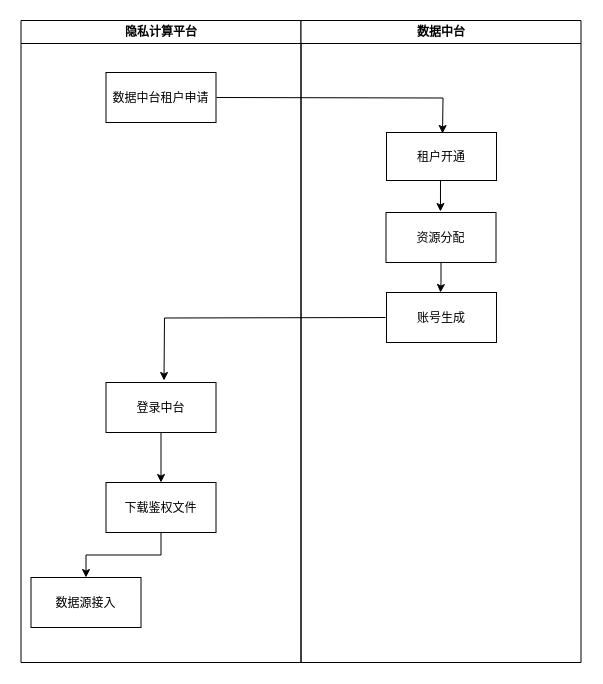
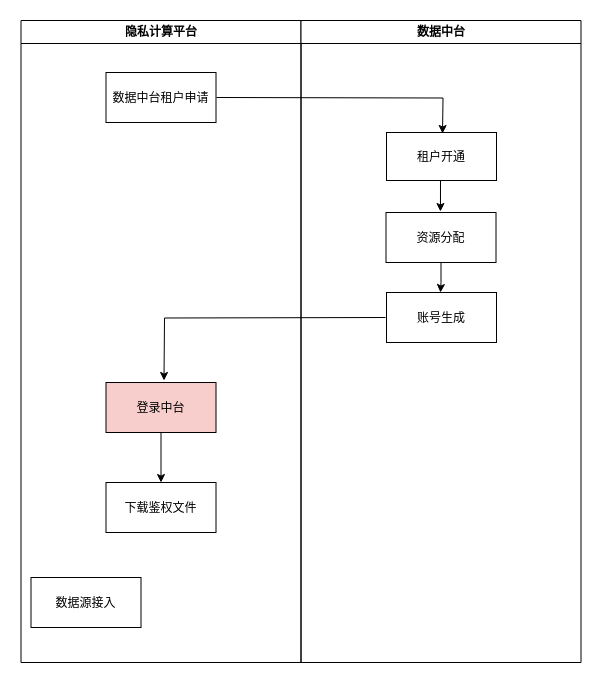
node "登录中台": fillcolor #ffffff -> #f8cecc
edge "下载鉴权文件" -> "数据源接入": removed
